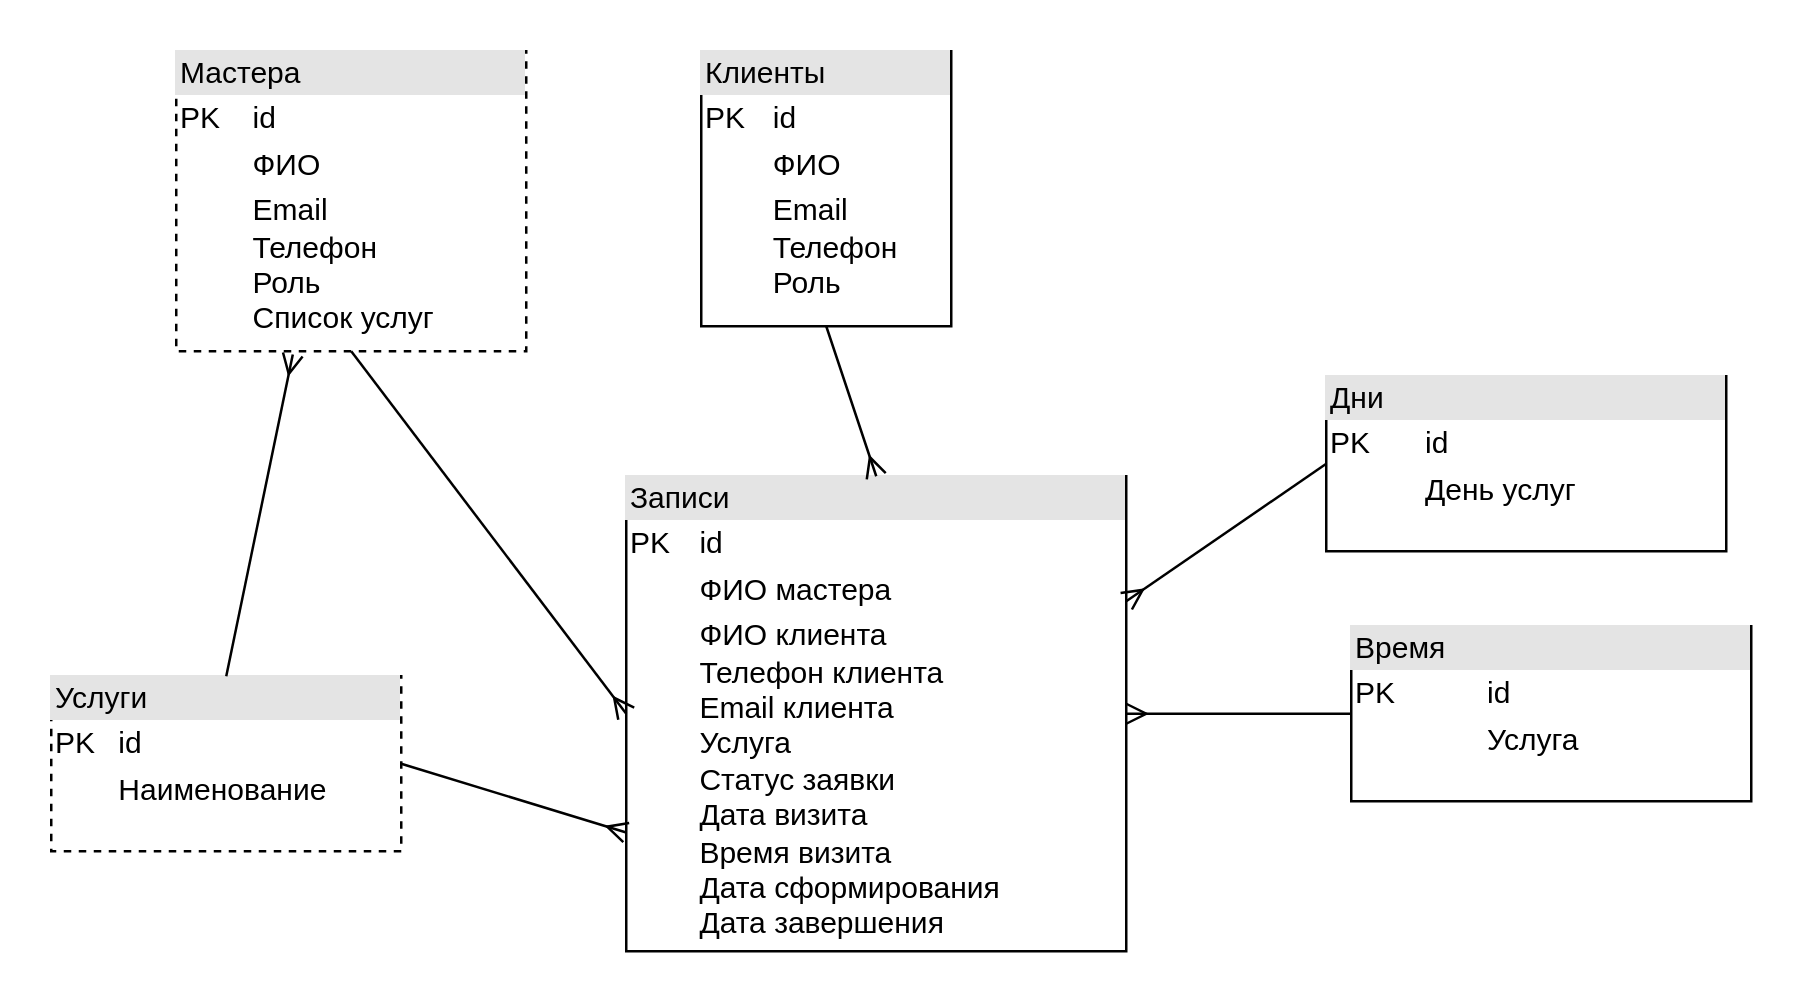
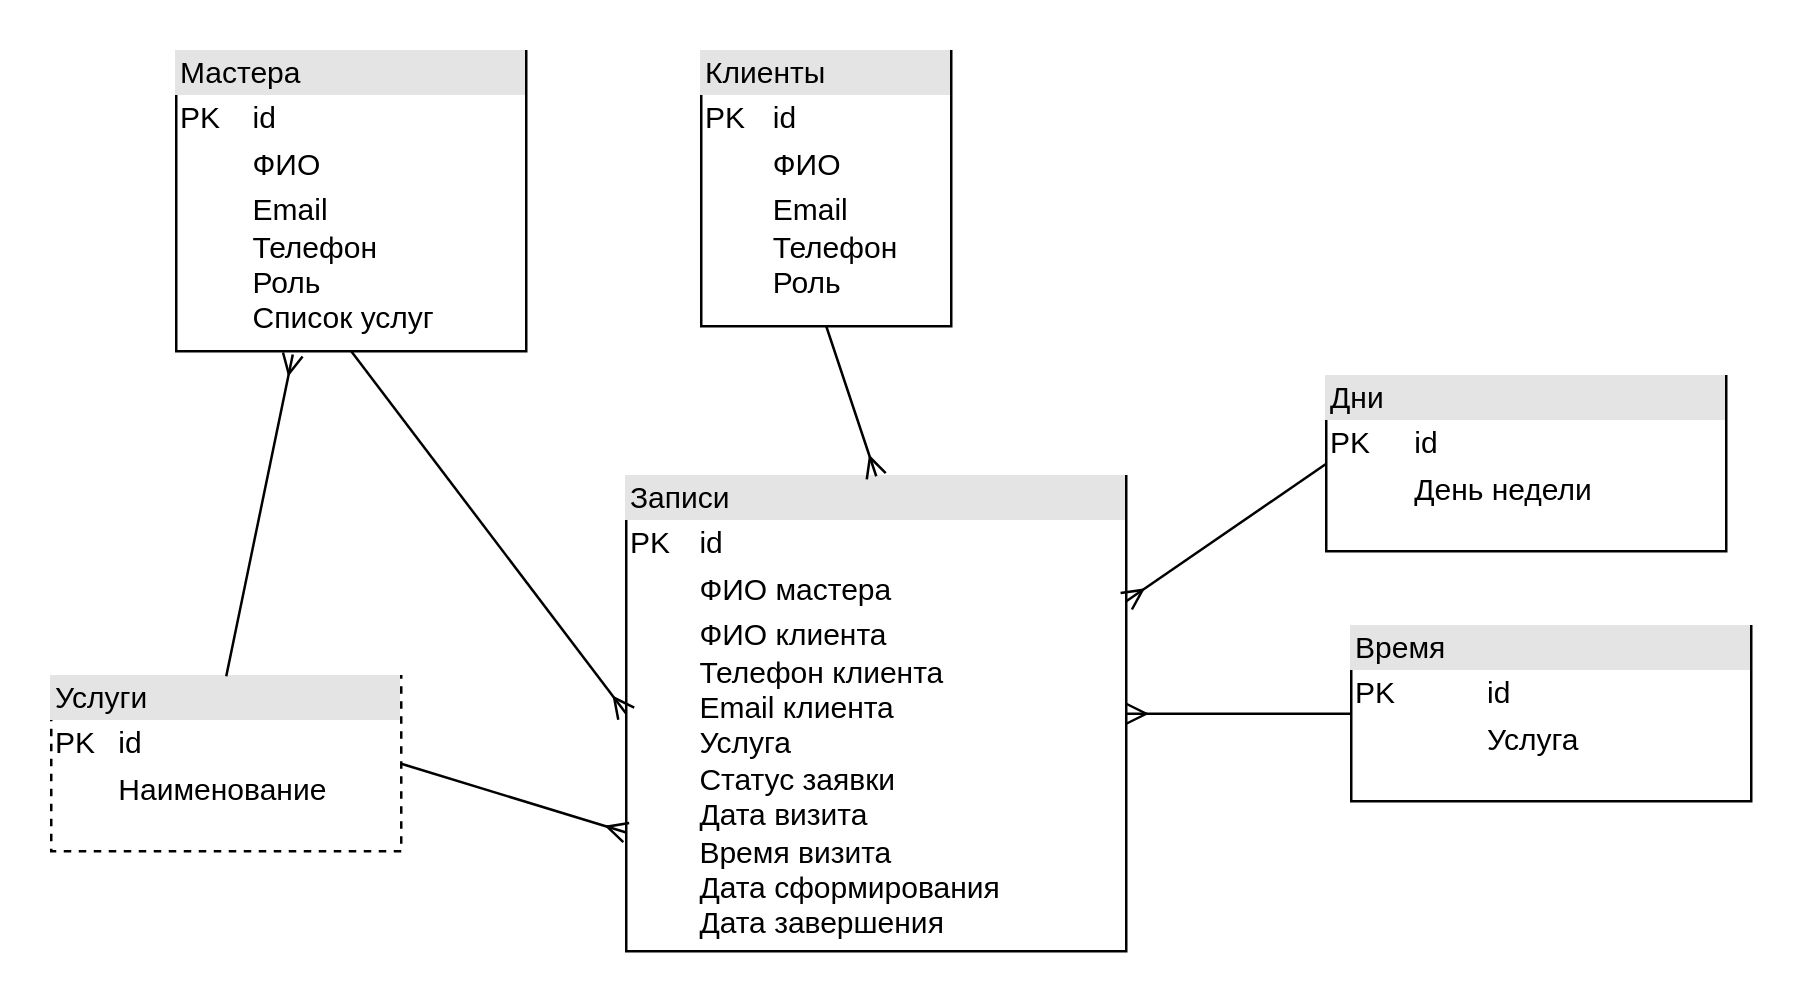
node "Мастера PK id ФИО Email Телефон Роль Список услуг": style dashed -> solid
node "Дни PK id День услуг": label "Дни PK id День услуг" -> "Дни PK id День недели"
